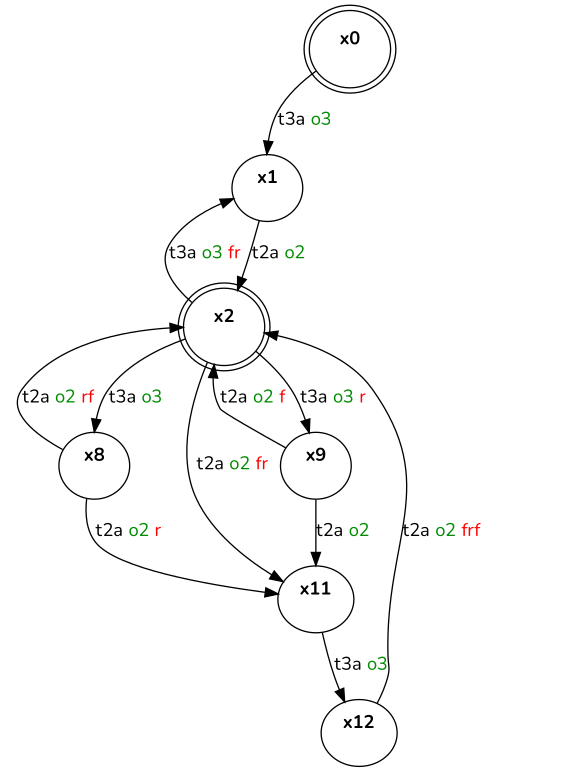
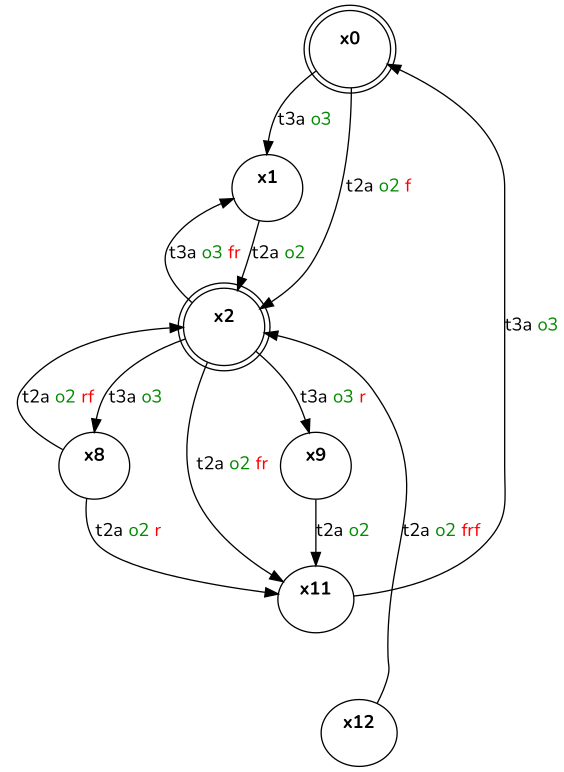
edge "x9" -> "x2": now "x0" -> "x2"
edge "x11" -> "x12": now "x11" -> "x0"
